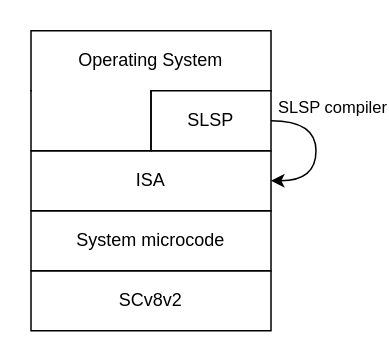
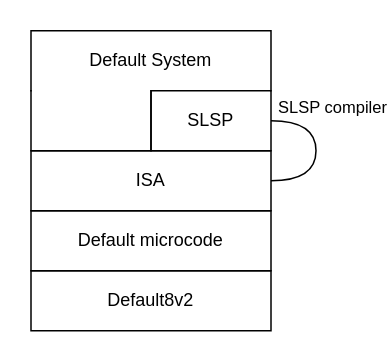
node "Operating System": label "Operating System" -> "Default System"
edge "SLSP" -> "ISA": arrowhead classic -> none
node "System microcode": label "System microcode" -> "Default microcode"
node "SCv8v2": label "SCv8v2" -> "Default8v2"
